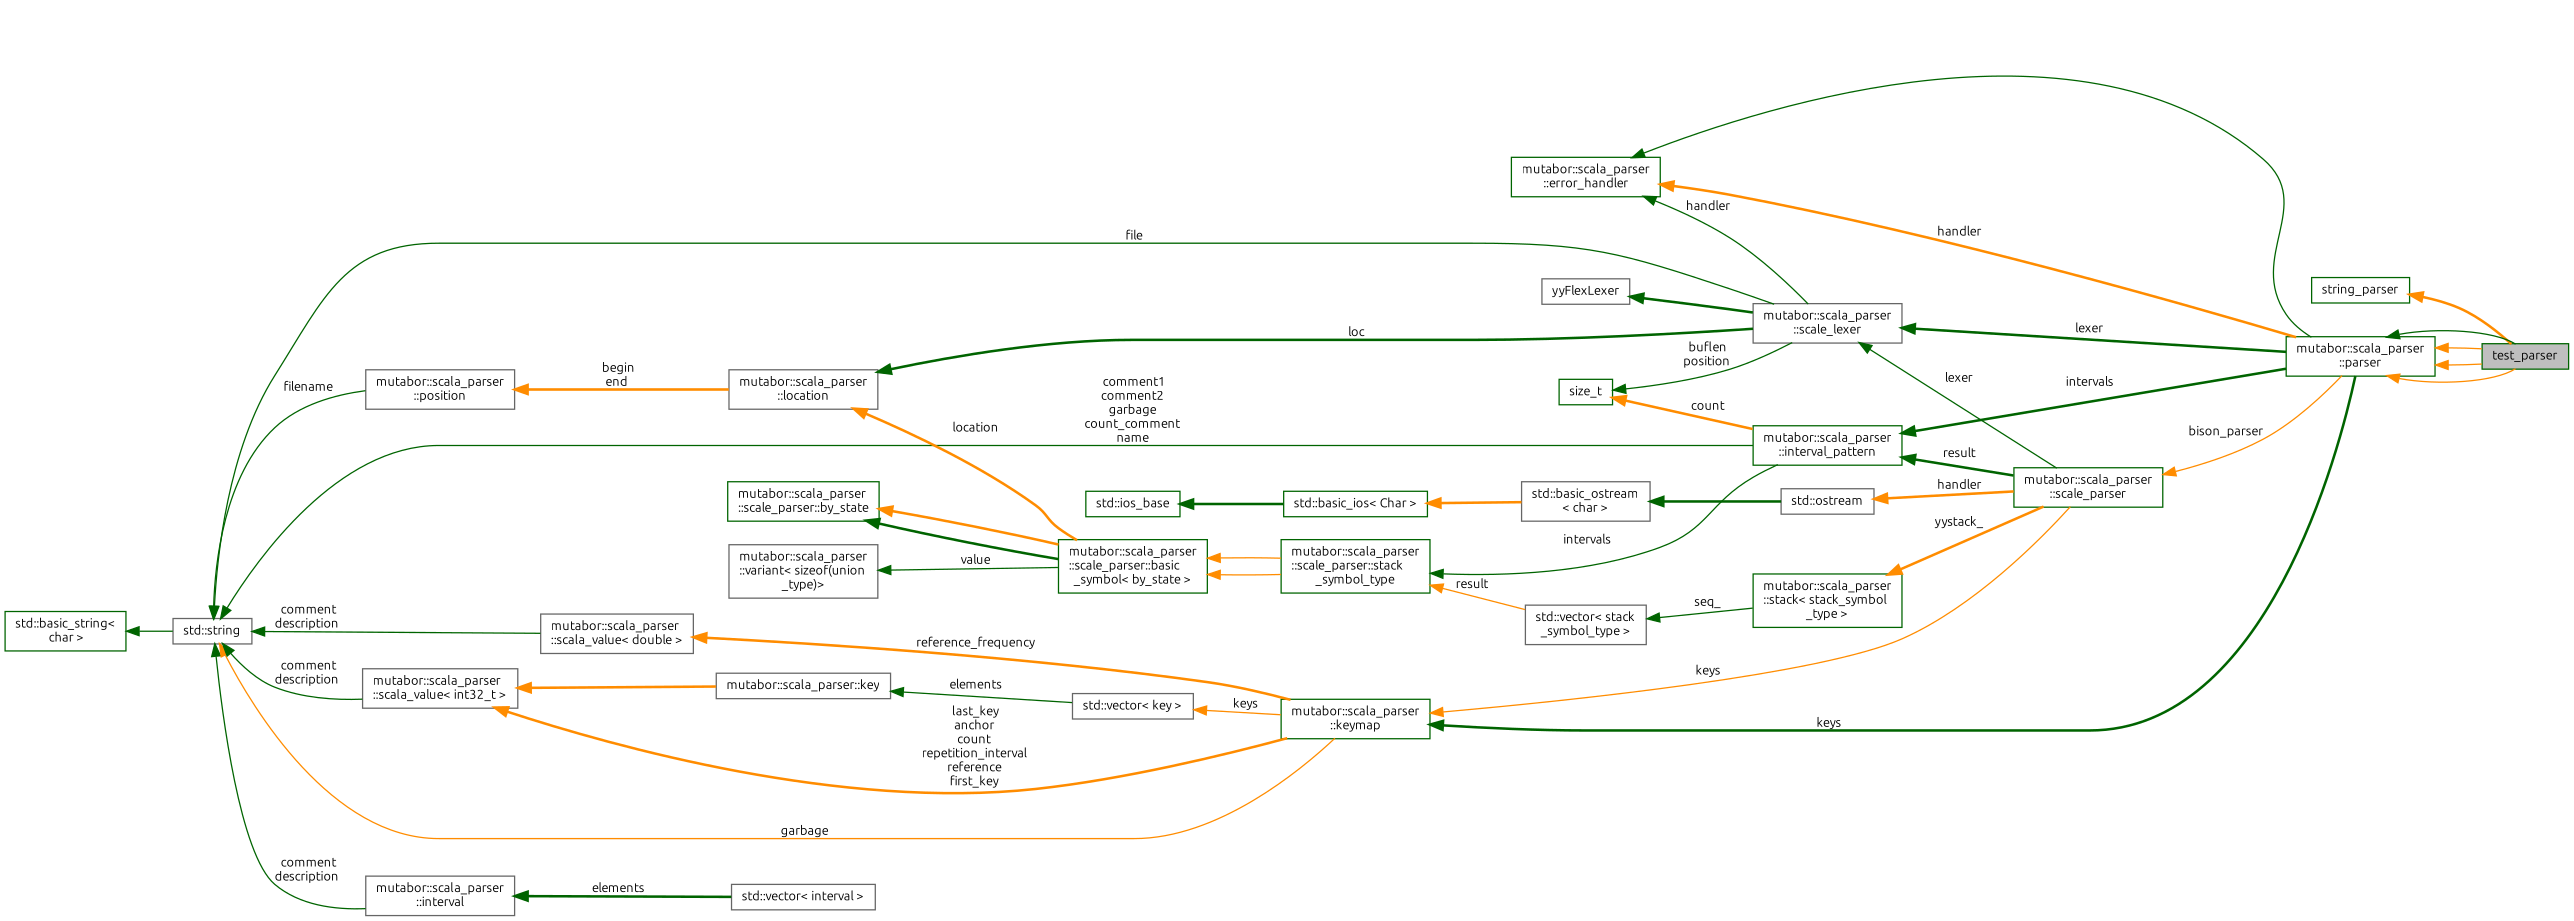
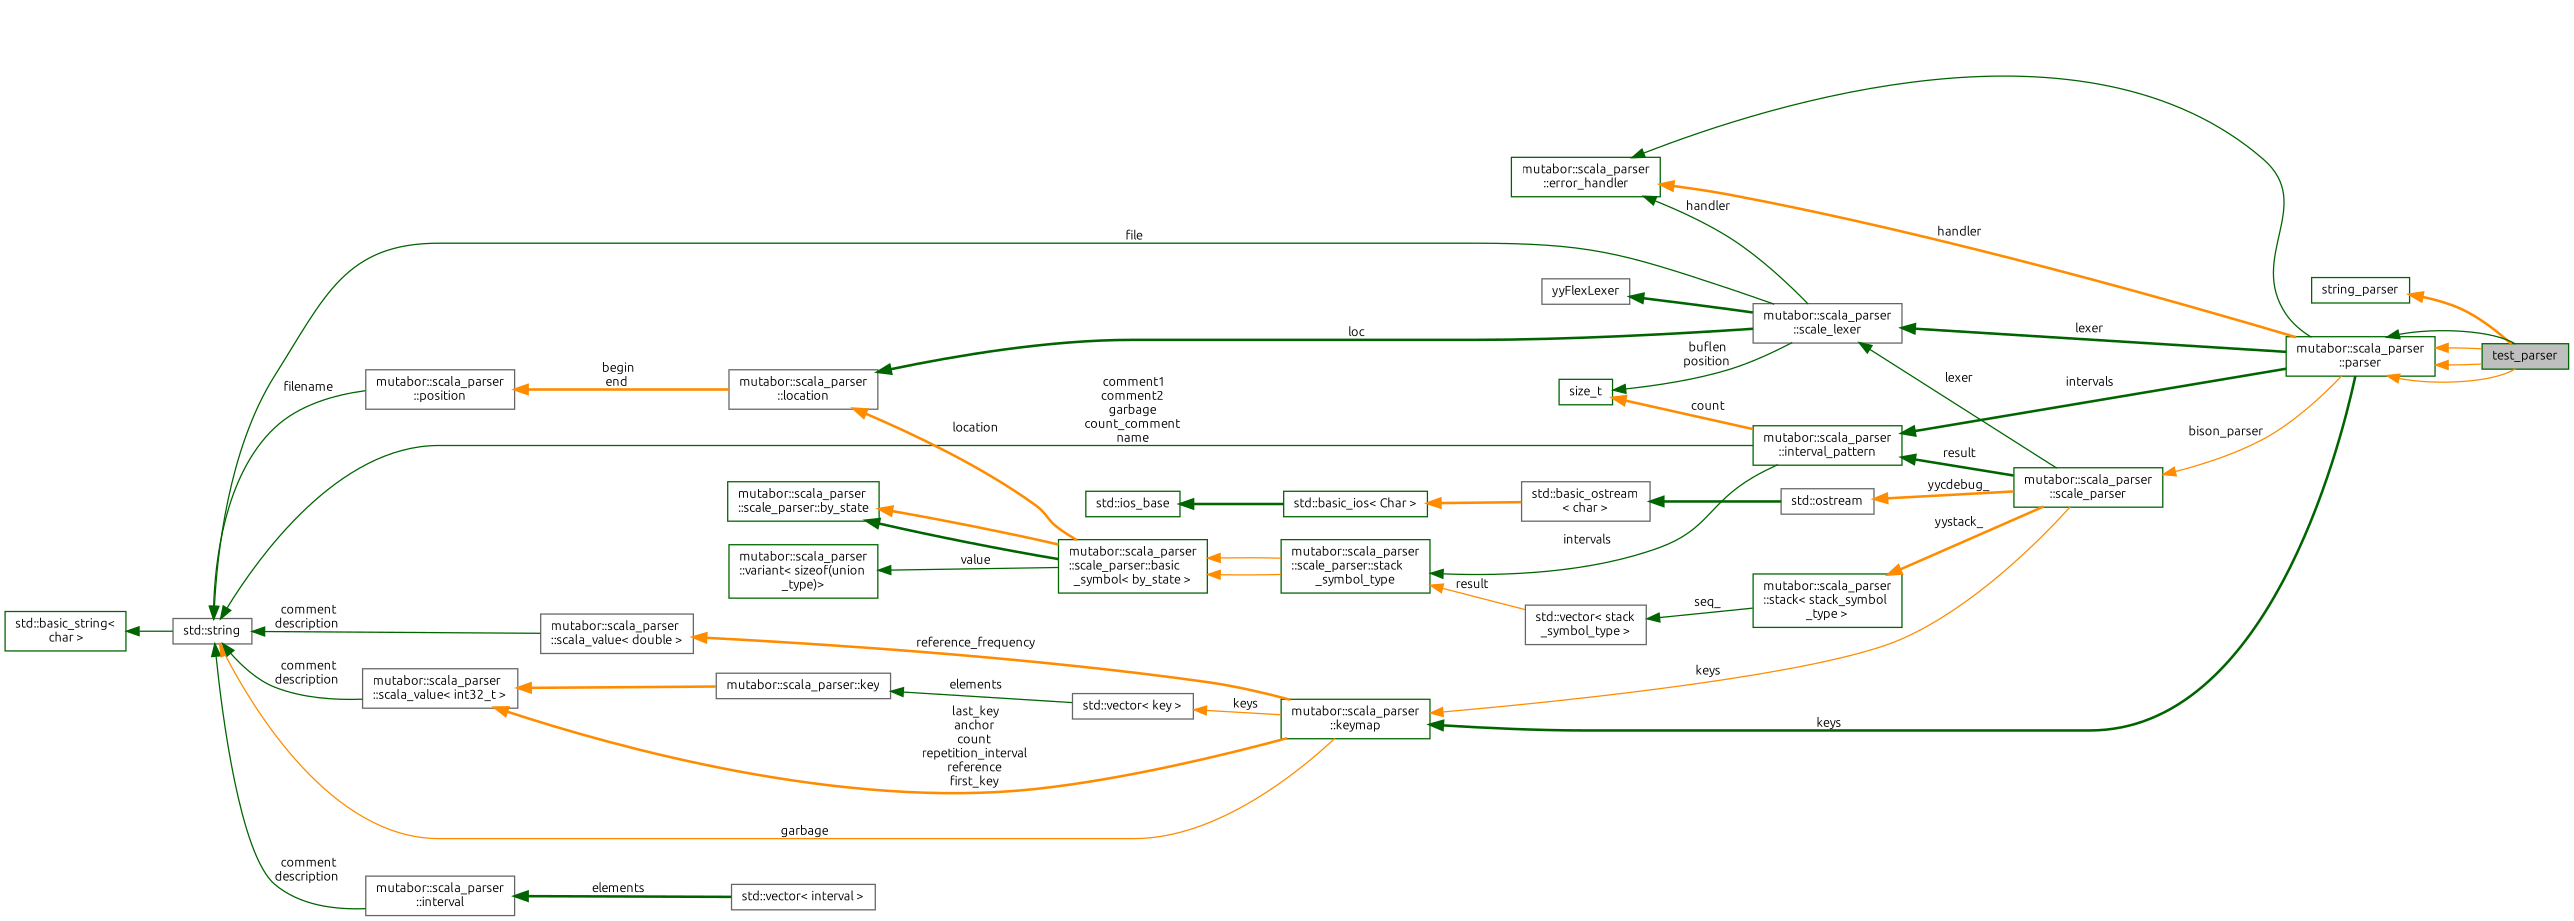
edge "mutabor::scala_parser ::scale_parser" -> "std::ostream": label " handler" -> " yycdebug_"
node "mutabor::scala_parser ::variant< sizeof(union _type)>": color gray40 -> darkgreen
